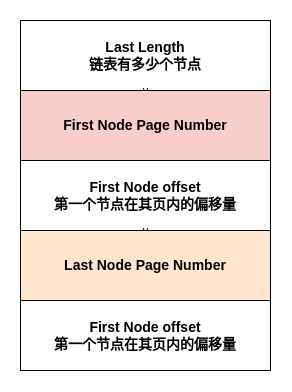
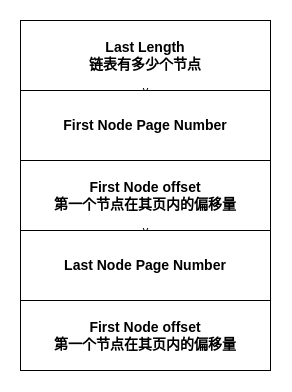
node "First Node Page Number": fillcolor #f8cecc -> #ffffff
node "Last Node Page Number": fillcolor #ffe6cc -> #ffffff
